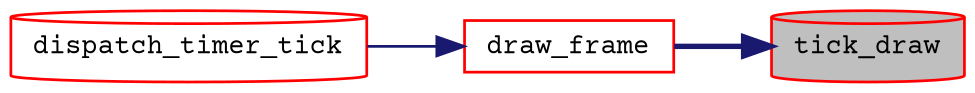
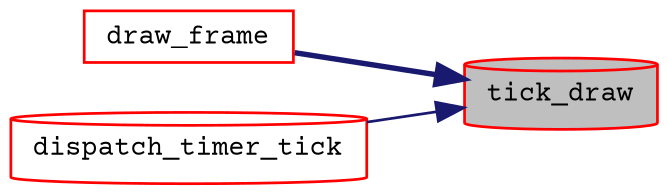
edge "dispatch_timer_tick" -> "draw_frame": now "dispatch_timer_tick" -> "tick_draw"
